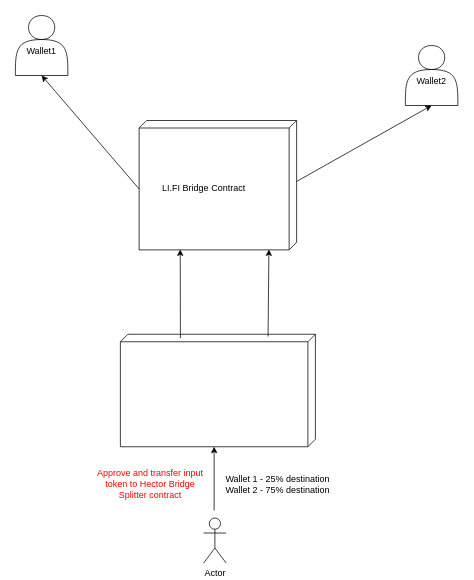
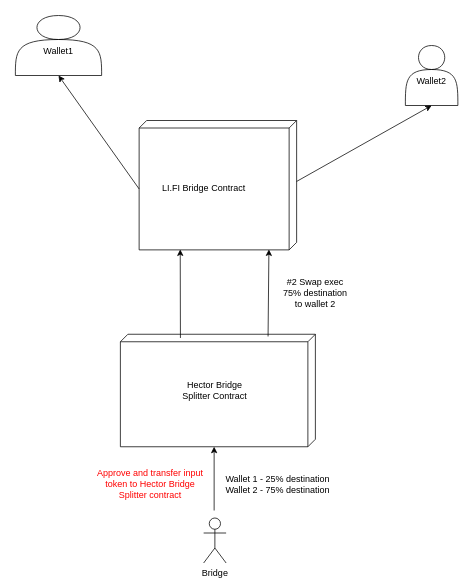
node "Wallet1": size 53x60 -> 86x60
node "#2 Swap exec 75% destination to wallet 2": added
node "Hector Bridge Splitter Contract": added
node "Actor": label "Actor" -> "Bridge"
